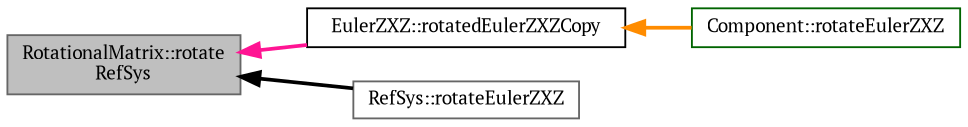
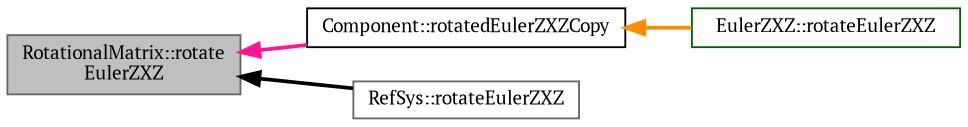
node "EulerZXZ::rotatedEulerZXZCopy": label "EulerZXZ::rotatedEulerZXZCopy" -> "Component::rotatedEulerZXZCopy"
node "Component::rotateEulerZXZ": label "Component::rotateEulerZXZ" -> "EulerZXZ::rotateEulerZXZ"
node "RotationalMatrix::rotate RefSys": label "RotationalMatrix::rotate RefSys" -> "RotationalMatrix::rotate EulerZXZ"
